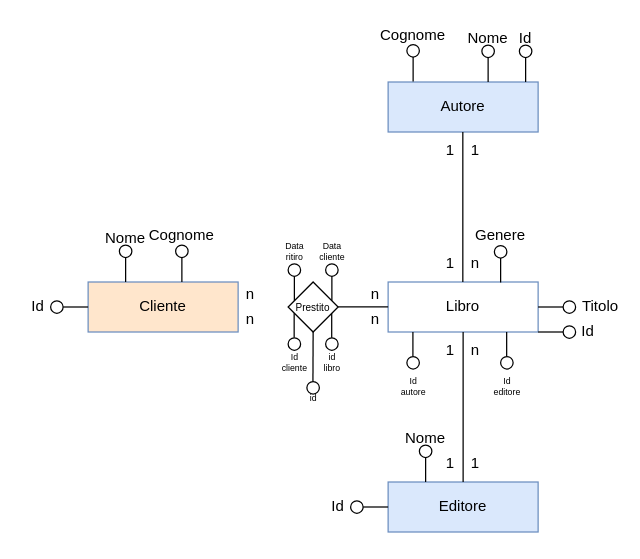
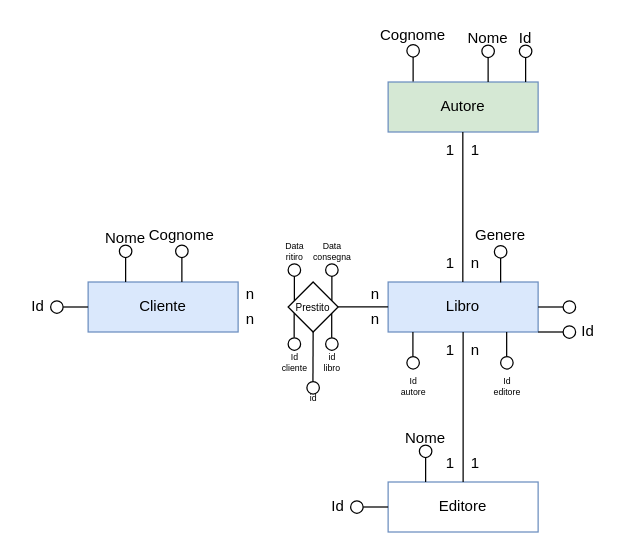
node "Autore": fillcolor #dae8fc -> #d5e8d4
node "Data cliente": label "Data cliente" -> "Data consegna"
node "Cliente": fillcolor #ffe6cc -> #dae8fc
node "Libro": fillcolor #ffffff -> #dae8fc
node "Titolo": removed
node "Editore": fillcolor #dae8fc -> #ffffff
